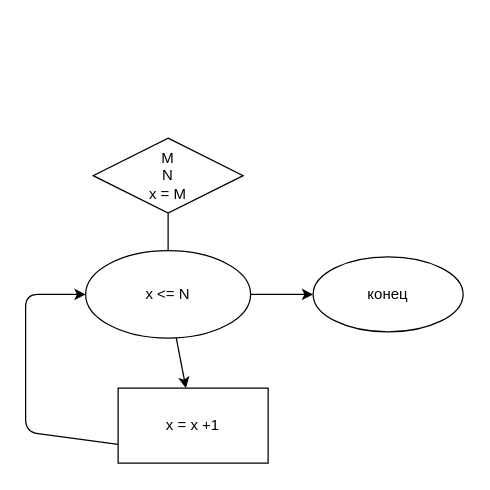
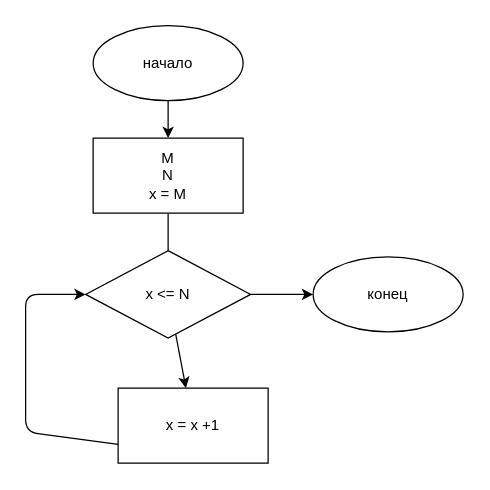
node "начало": added
edge "начало" -> "M N x = M": added
node "M N x = M": shape diamond -> rectangle
node "x <= N": shape ellipse -> diamond
